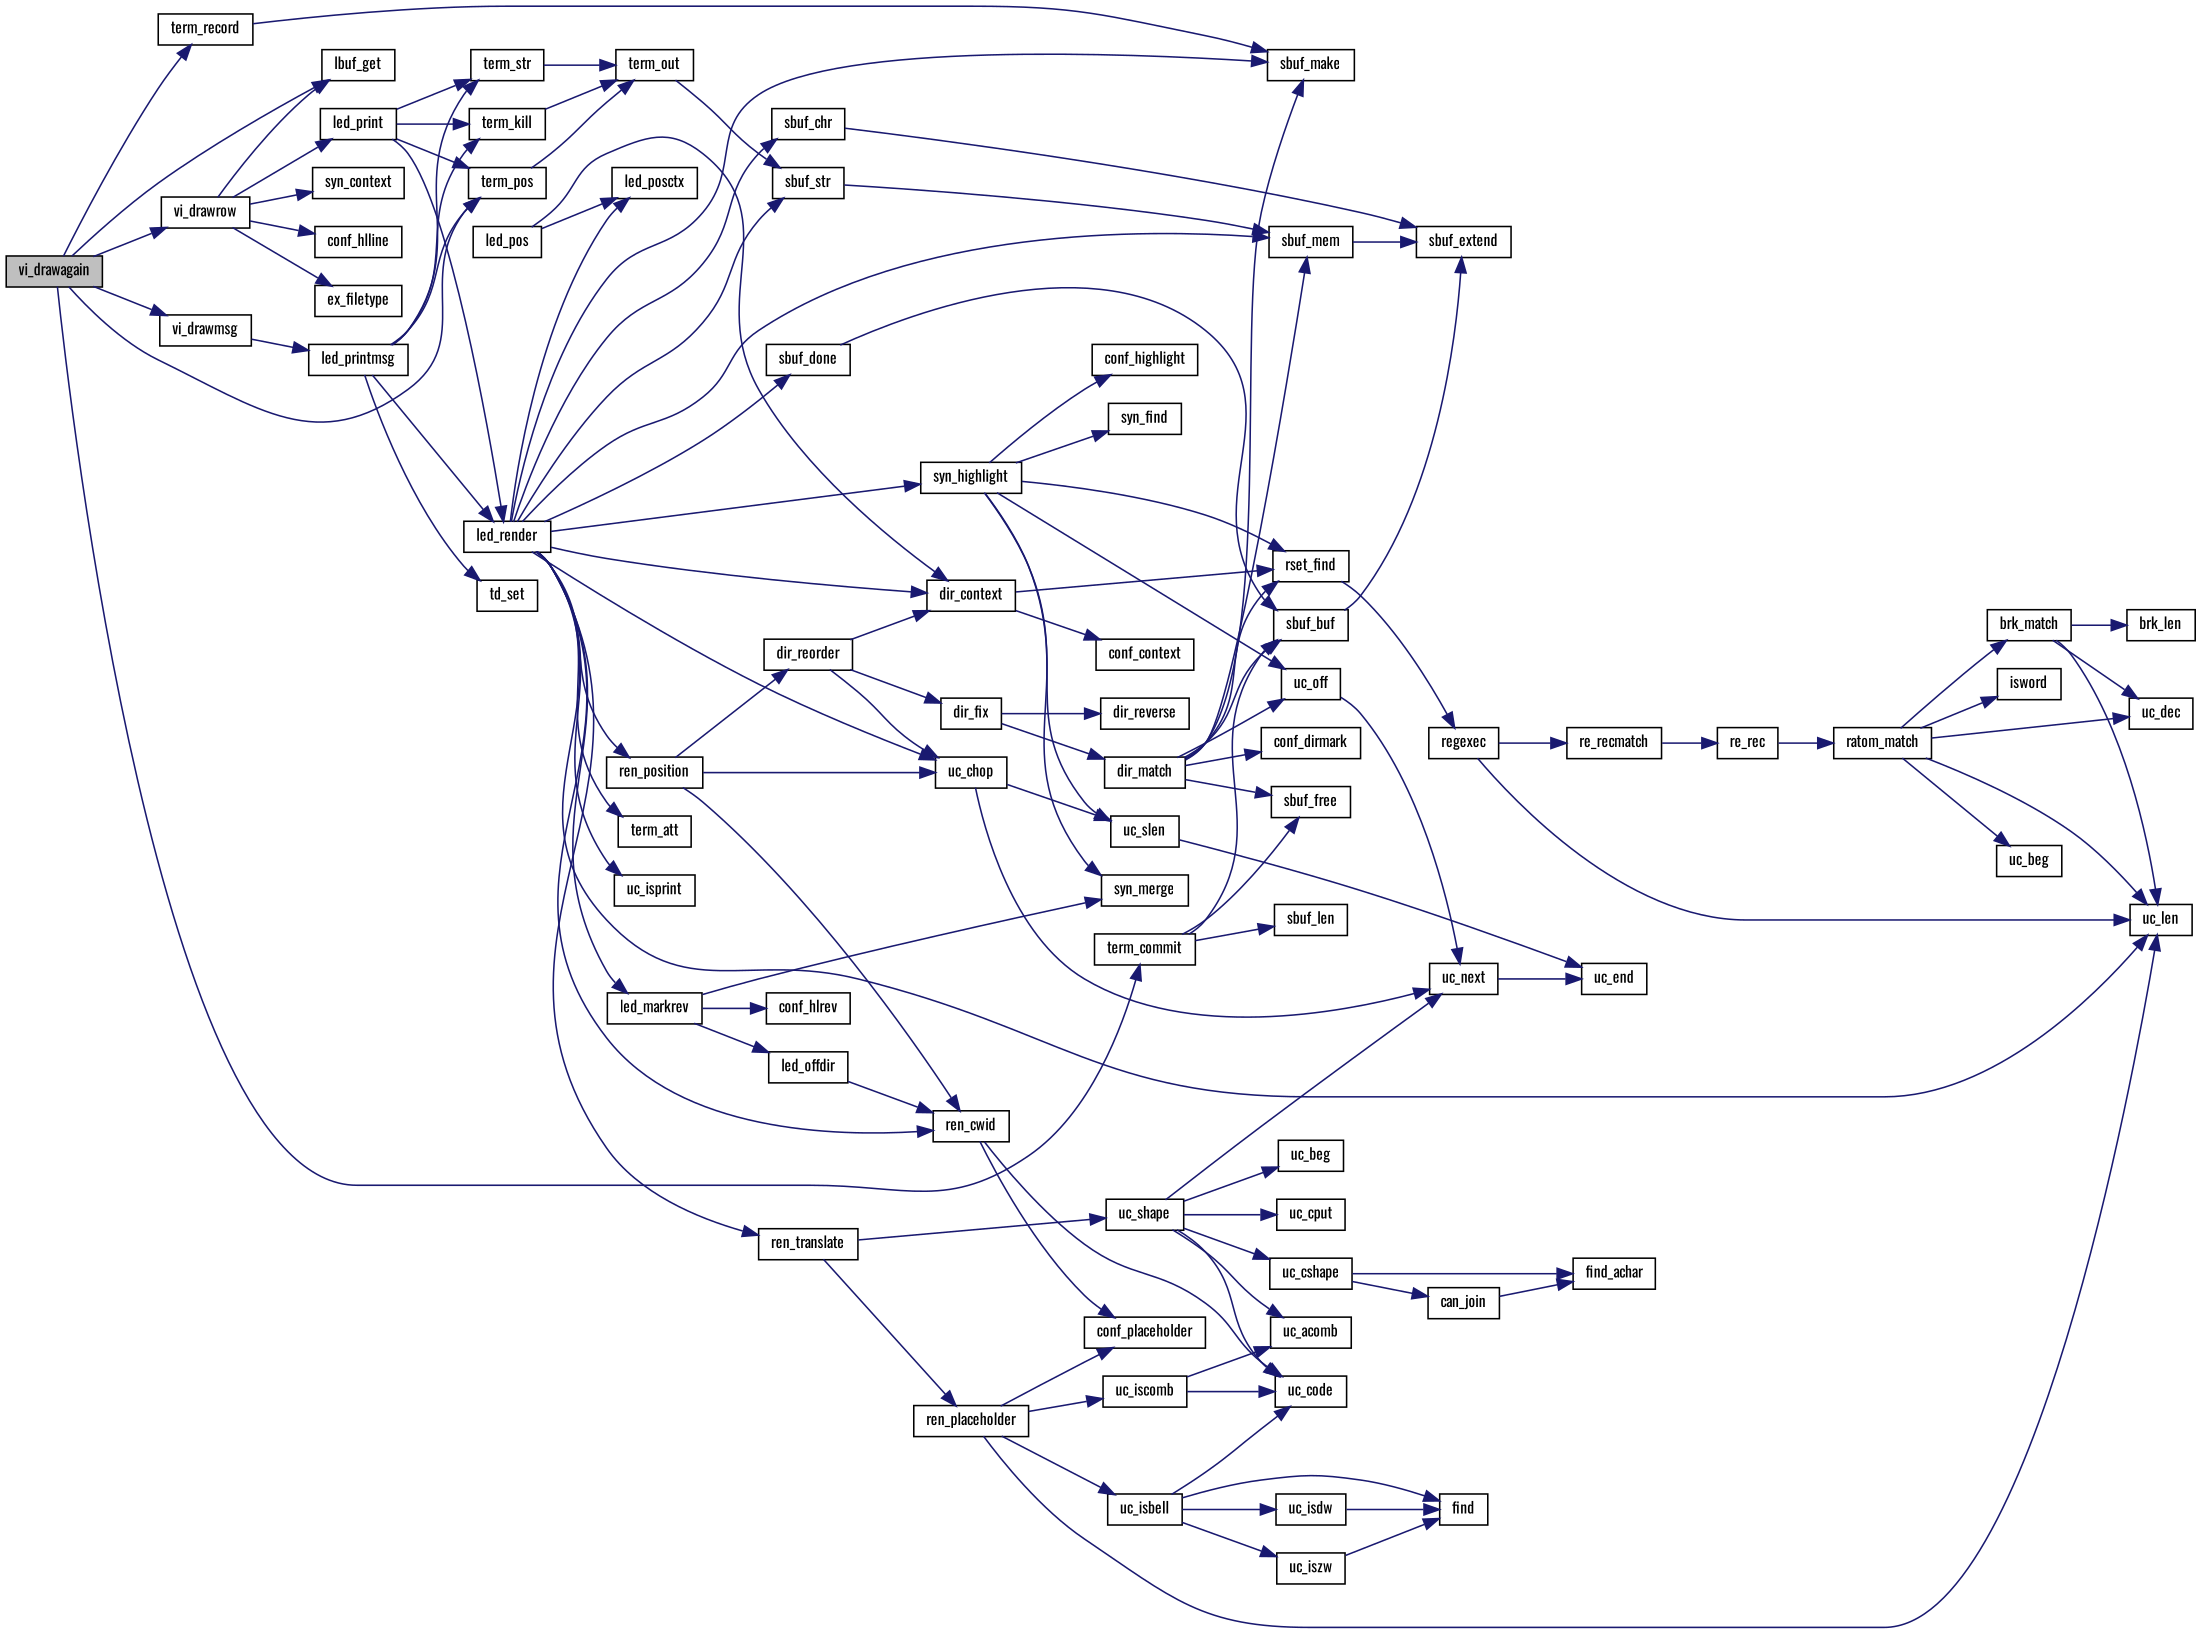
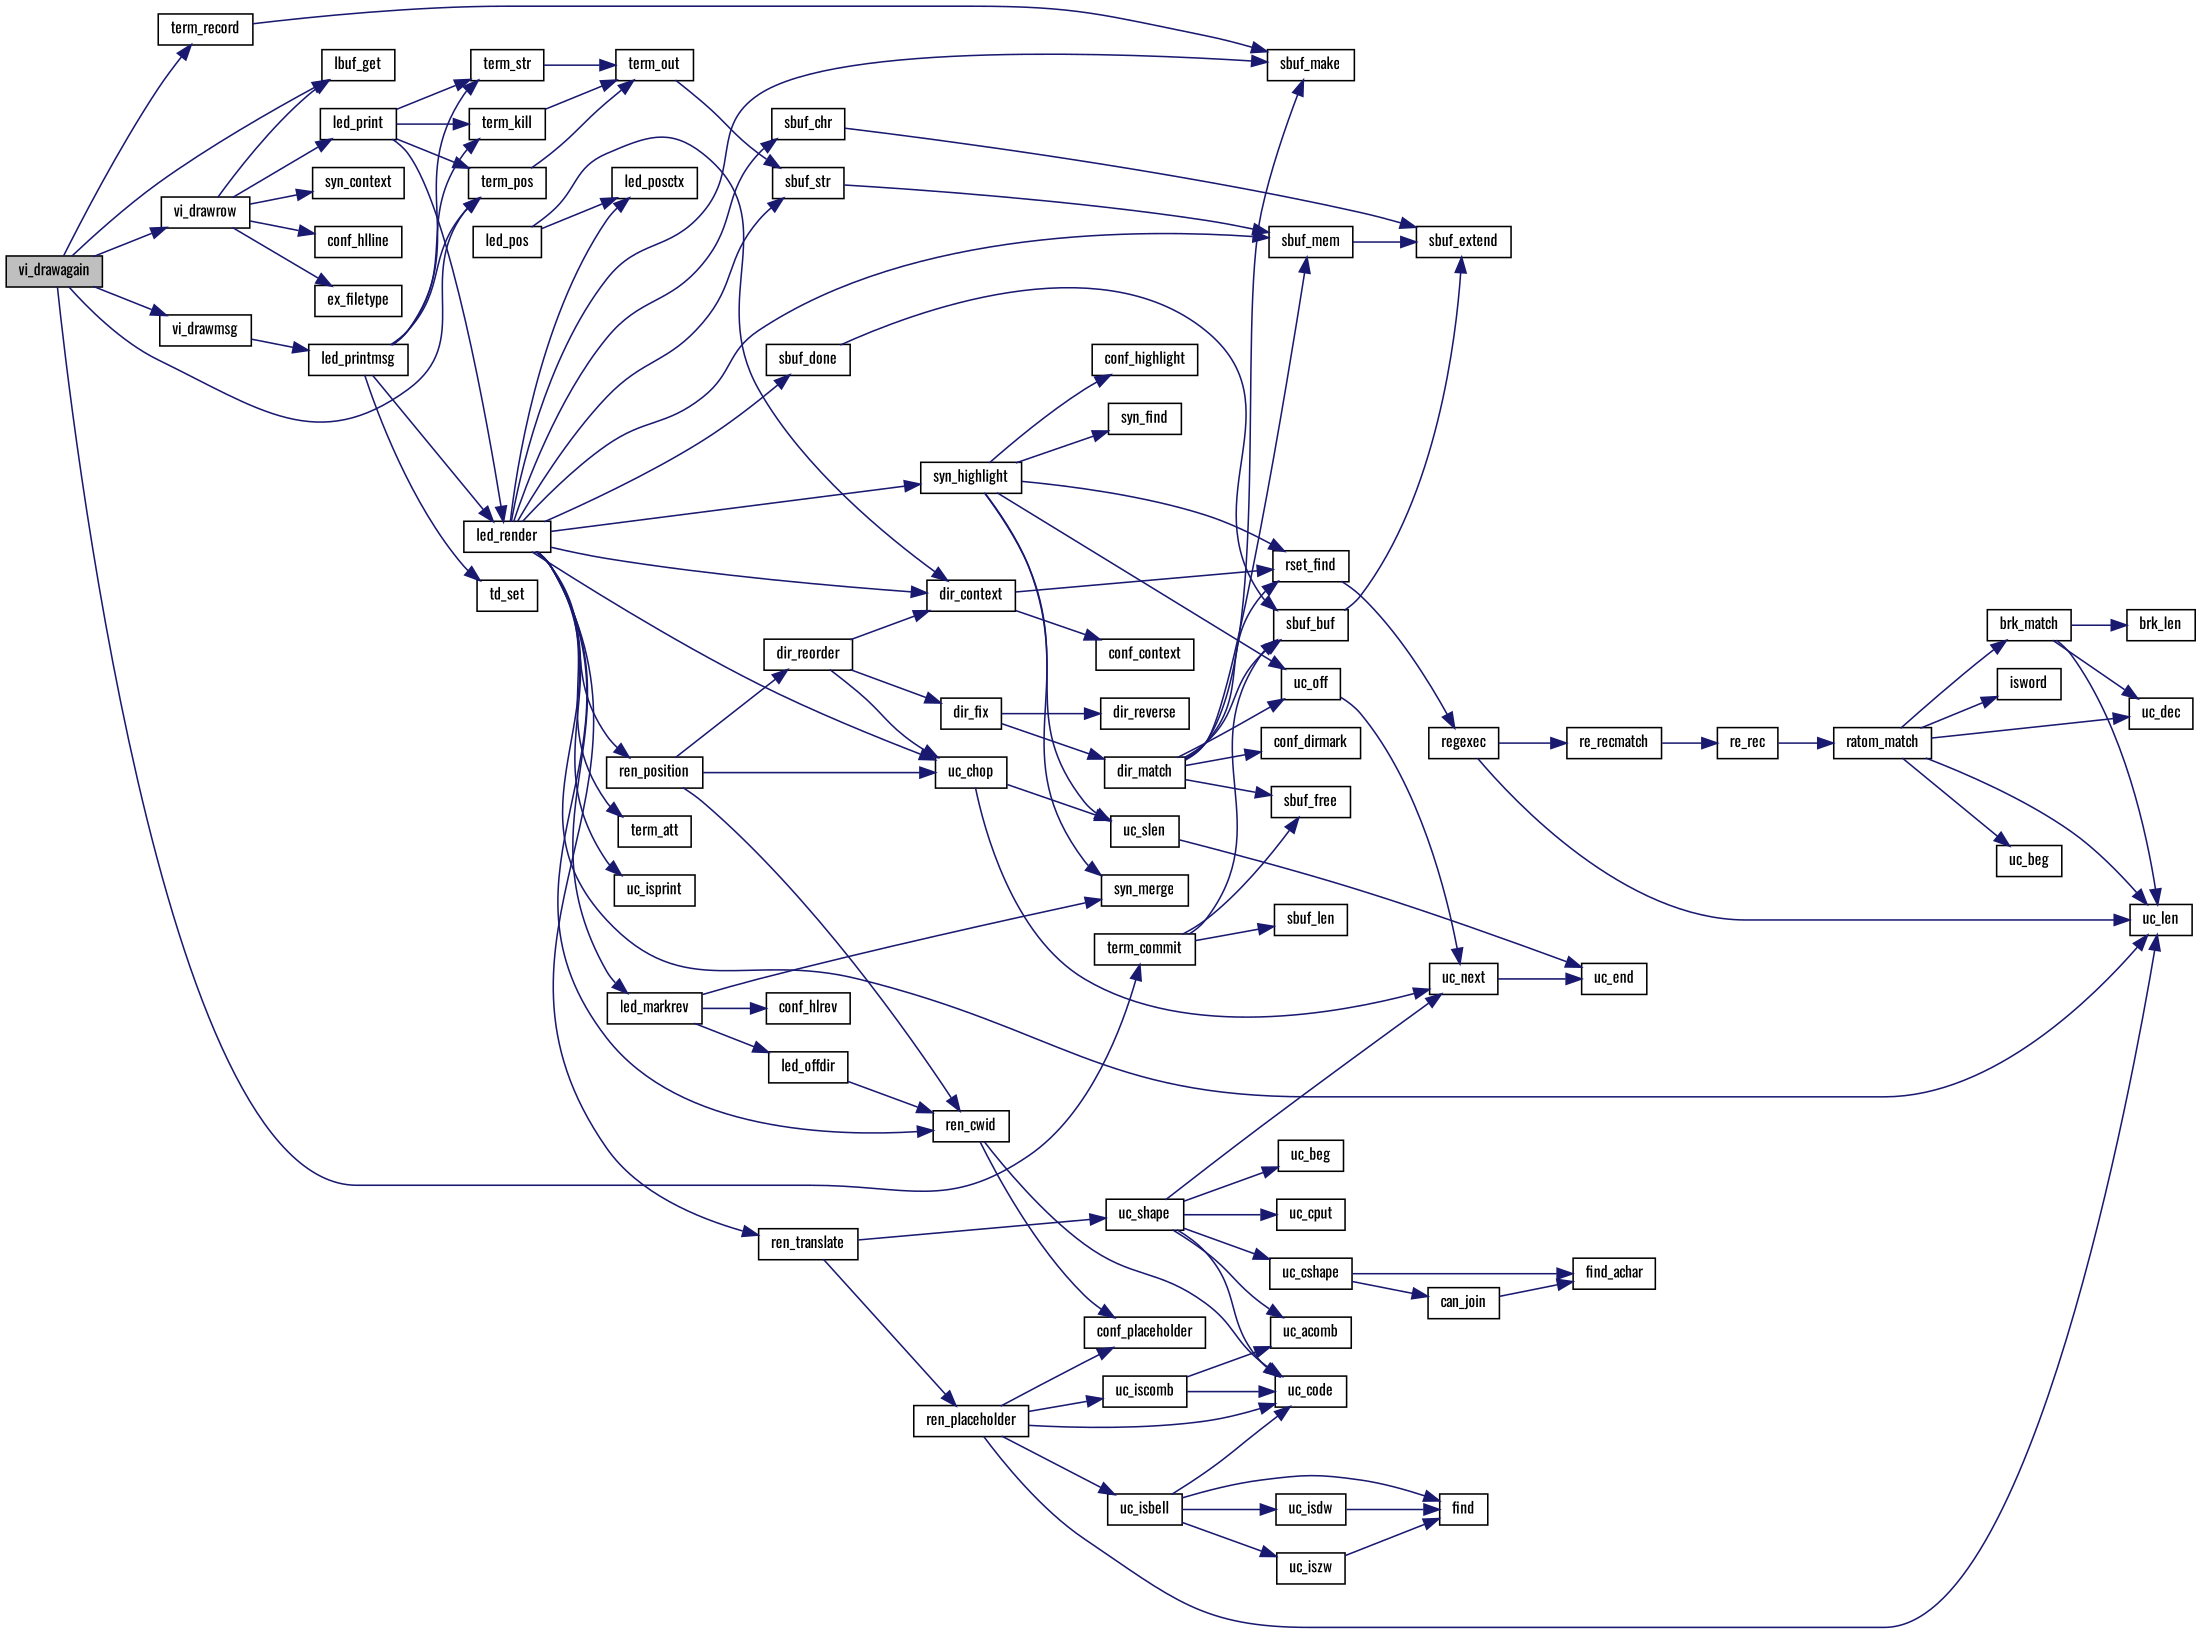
edge "ren_placeholder" -> "uc_code": added
